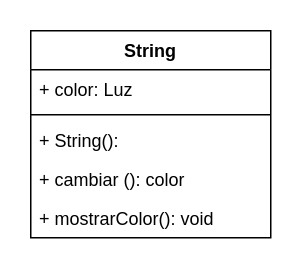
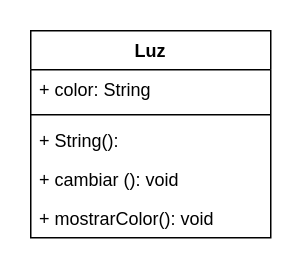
node "String": label "String" -> "Luz"
node "+ color: Luz": label "+ color: Luz" -> "+ color: String"
node "+ cambiar (): color": label "+ cambiar (): color" -> "+ cambiar (): void"
